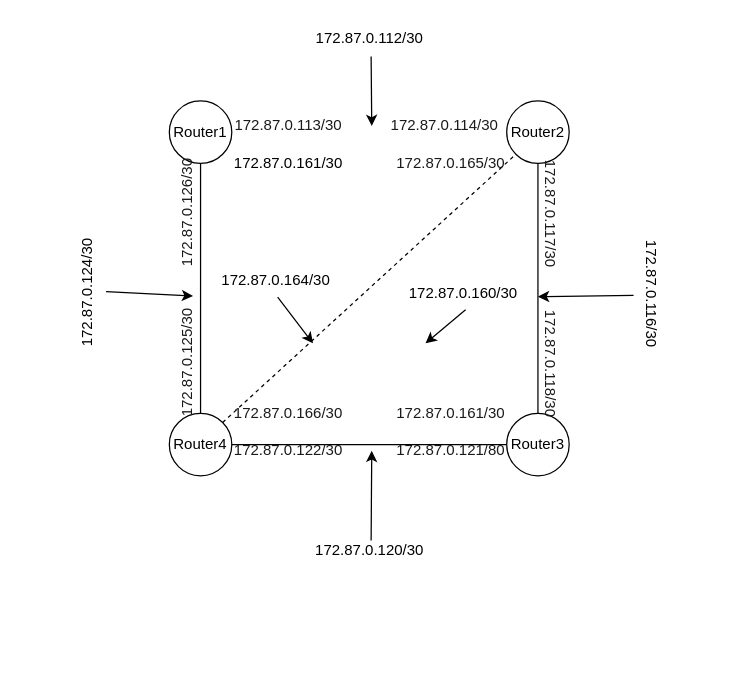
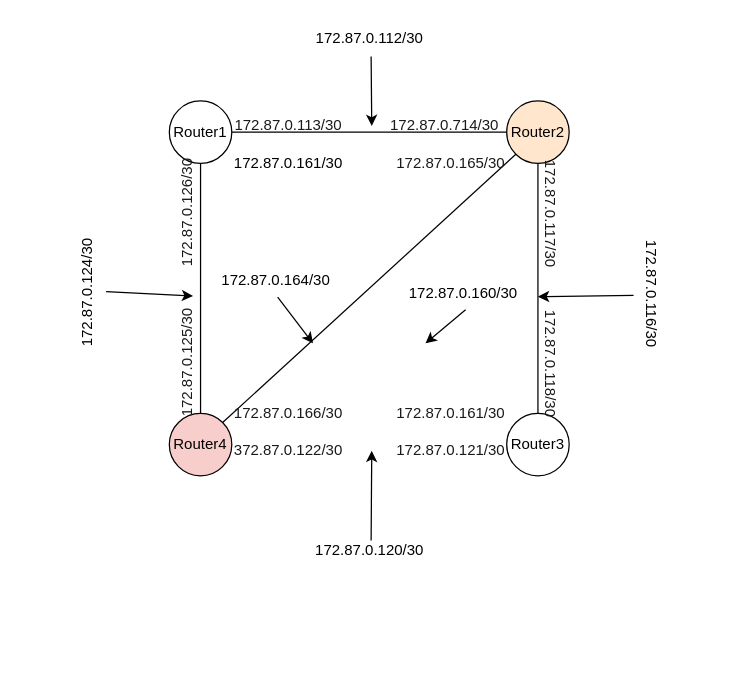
node "172.87.0.114/30": label "172.87.0.114/30" -> "172.87.0.714/30"
edge "Router1" -- "Router2": added
node "Router2": fillcolor #ffffff -> #ffe6cc
edge "Router2" -- "Router4": style dashed -> solid
node "Router4": fillcolor #ffffff -> #f8cecc
edge "Router4" -- "Router3": removed
node "172.87.0.122/30": label "172.87.0.122/30" -> "372.87.0.122/30"
node "172.87.0.121/80": label "172.87.0.121/80" -> "172.87.0.121/30"
